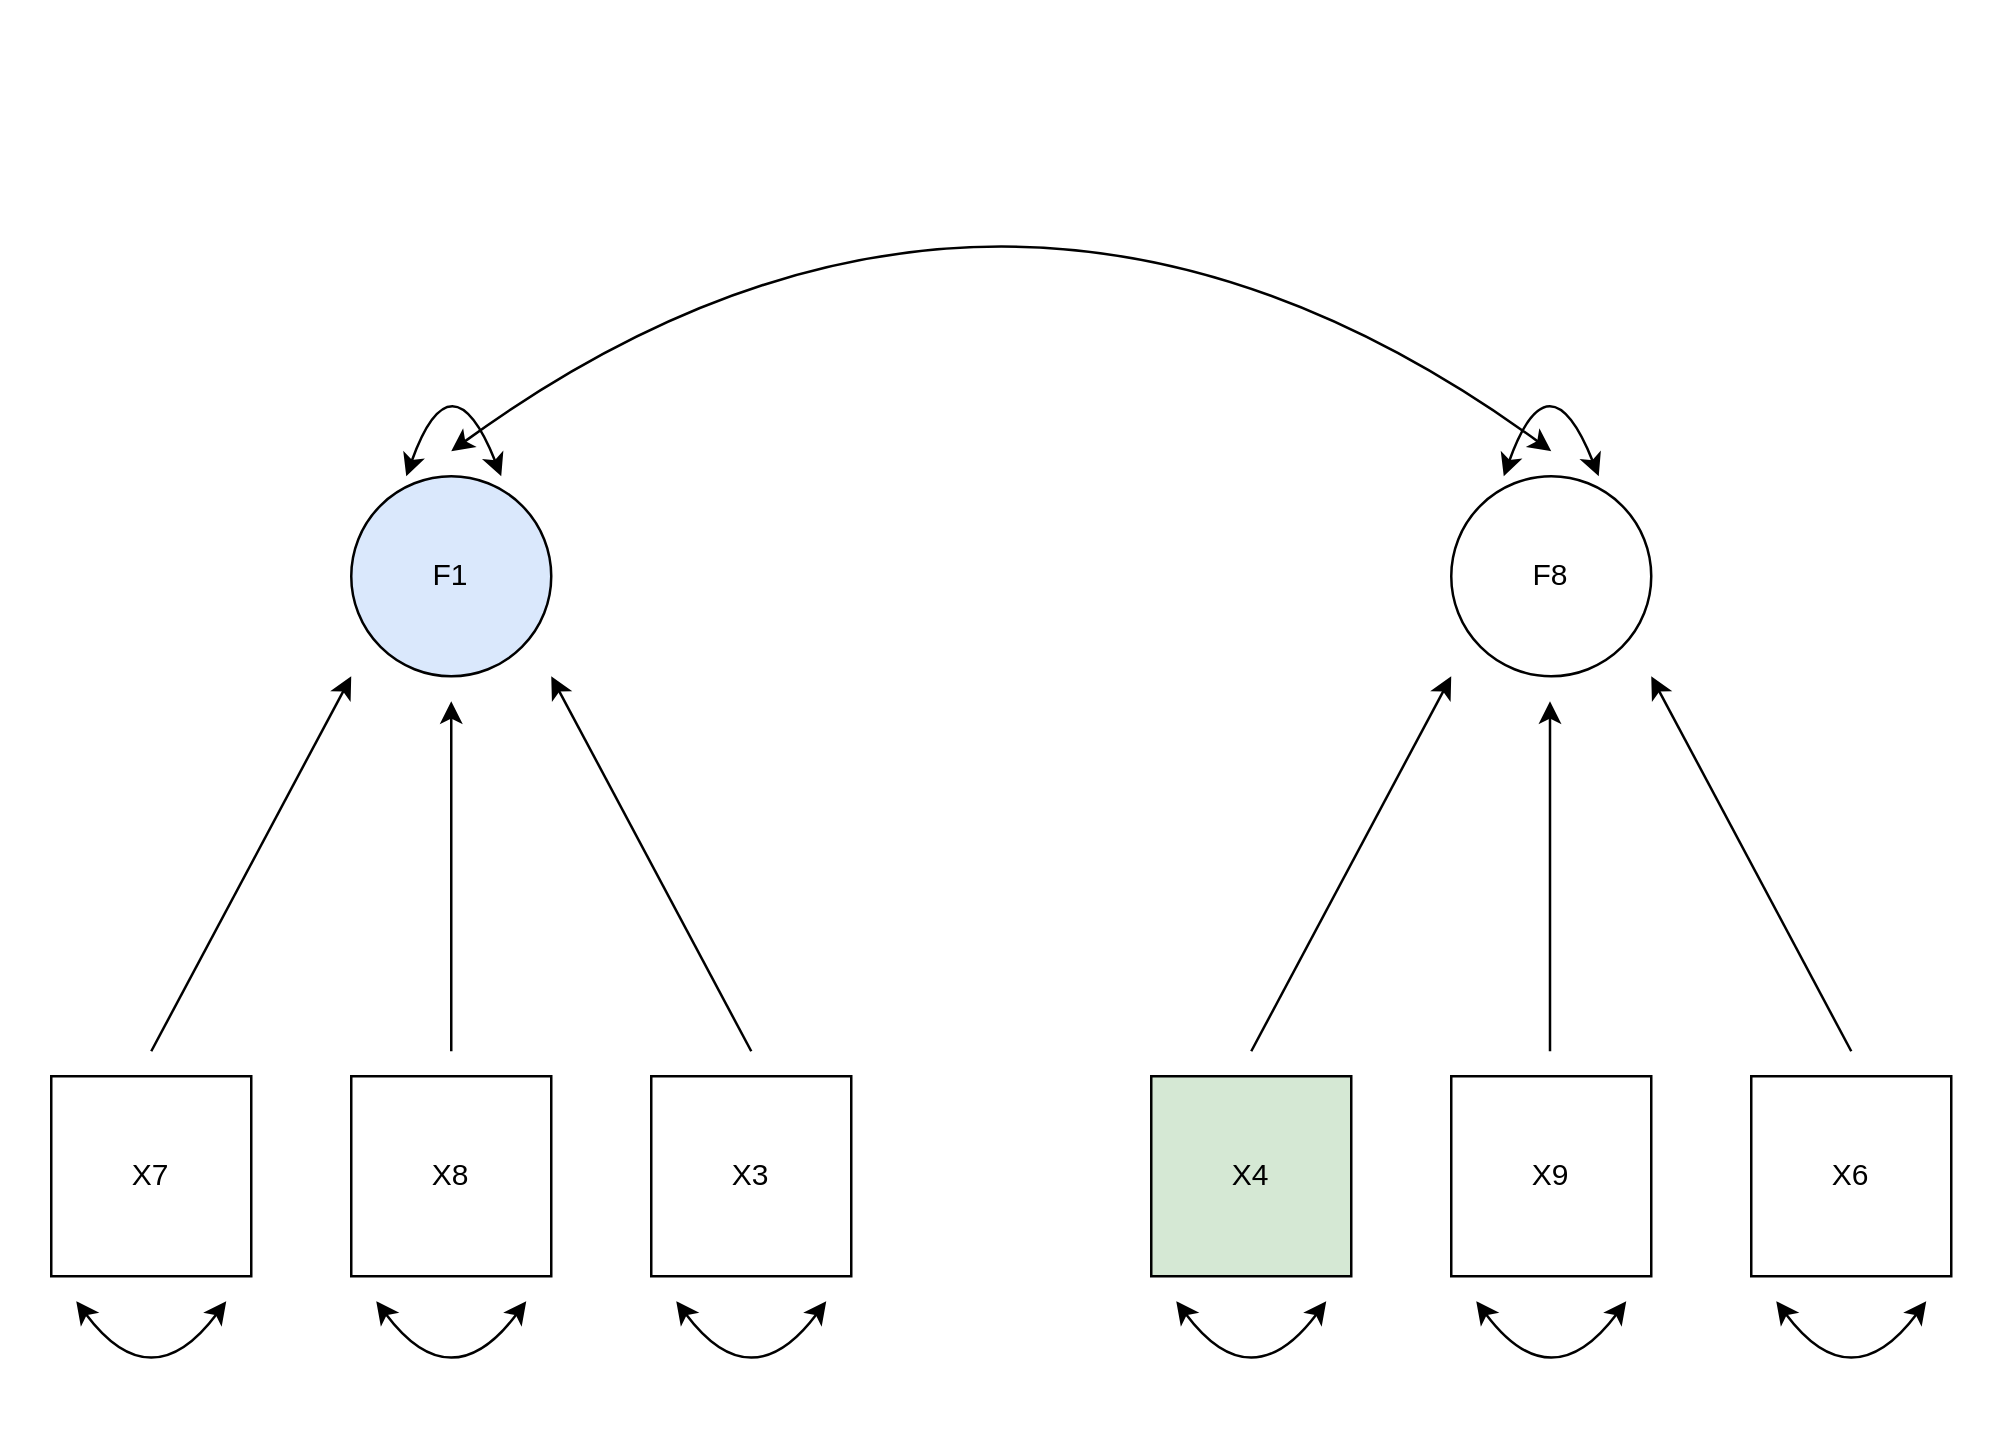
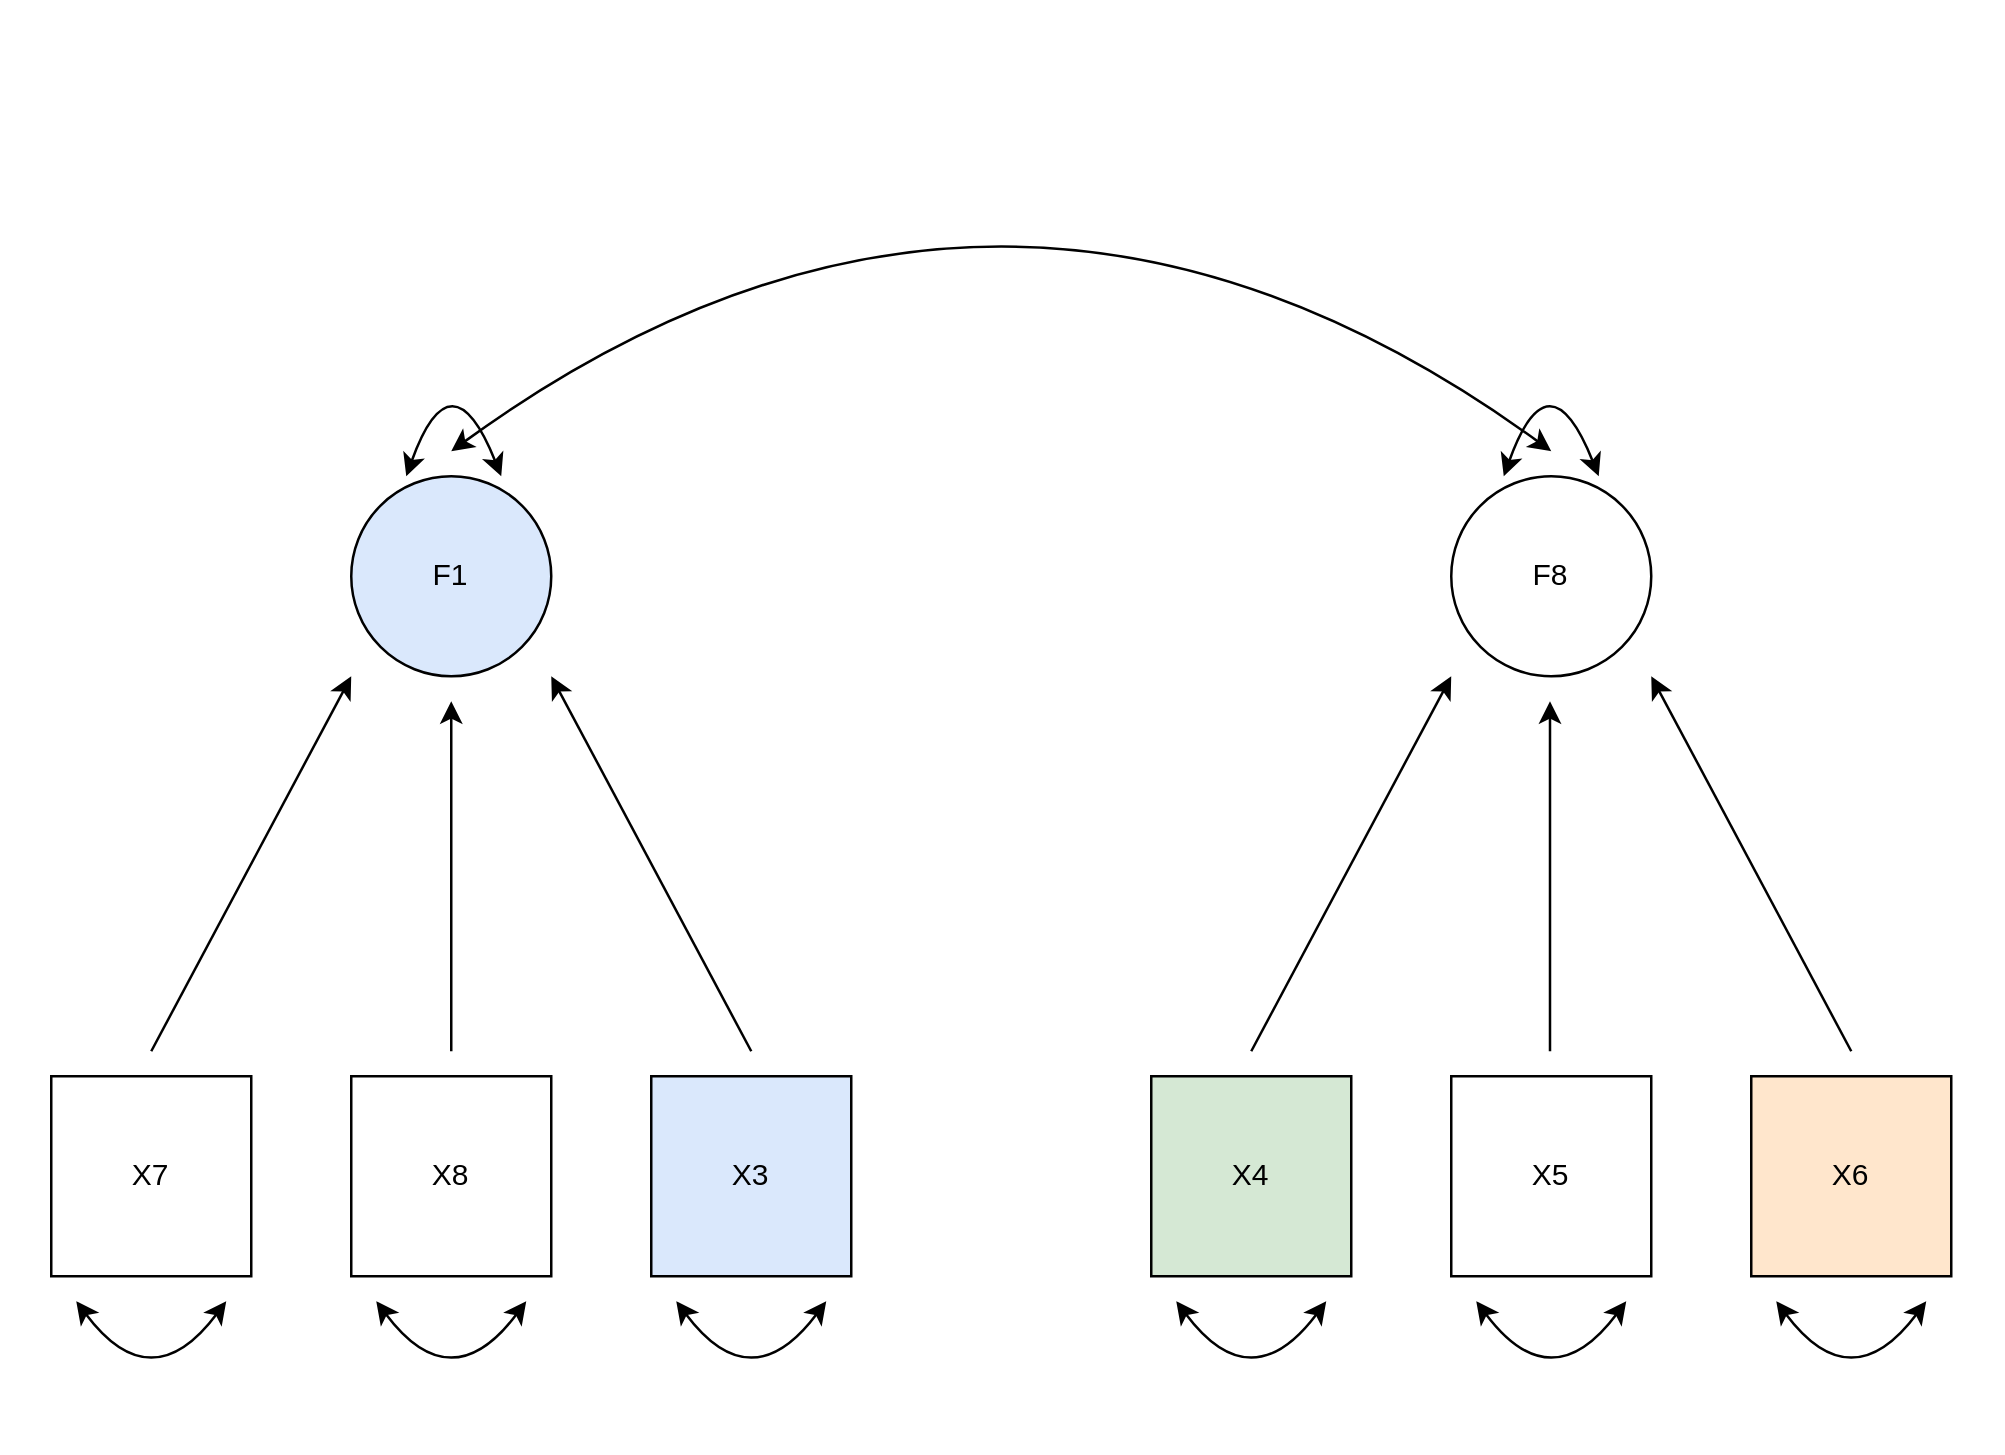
node "X3": fillcolor #ffffff -> #dae8fc
node "X9": label "X9" -> "X5"
node "X6": fillcolor #ffffff -> #ffe6cc
